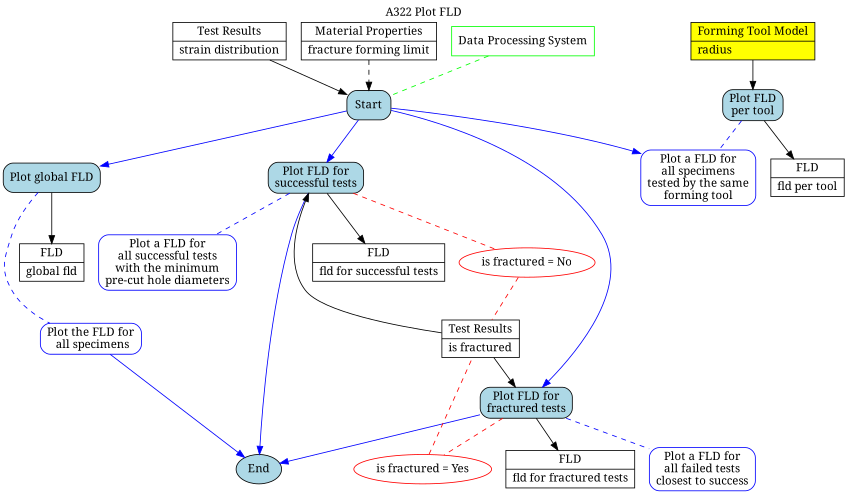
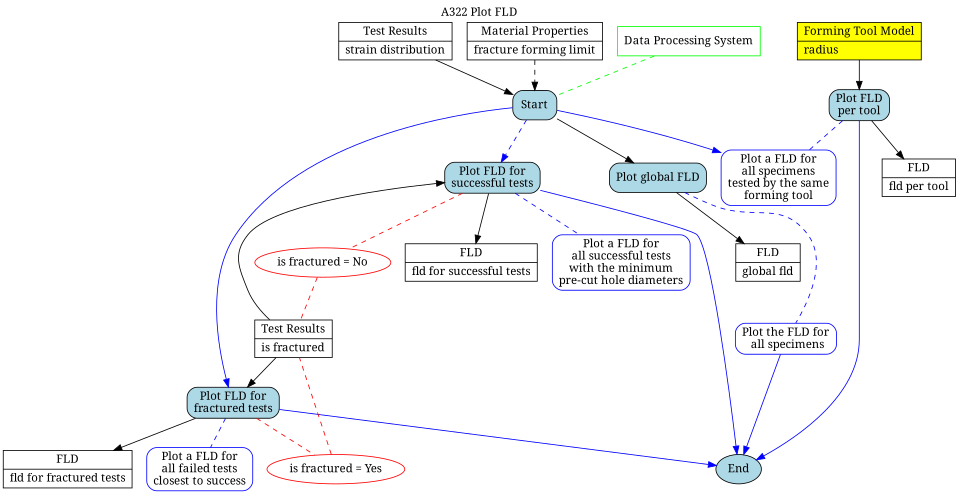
edge "Start" -> "Plot global FLD": color blue -> black
edge "Start" -> "Plot FLD for successful tests": style solid -> dashed
edge "Plot FLD per tool" -> "End": added
